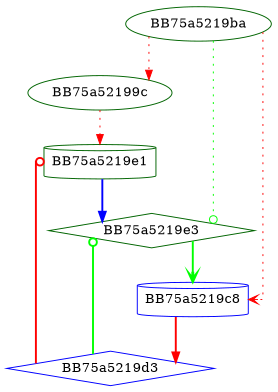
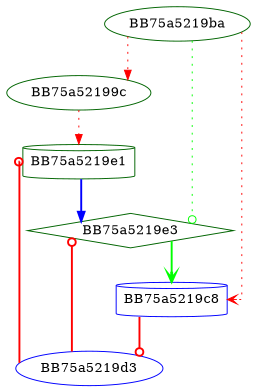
edge "BB75a5219d3" -> "BB75a5219e3": color green -> red
edge "BB75a5219c8" -> "BB75a5219d3": arrowhead normal -> odot
node "BB75a5219d3": shape diamond -> ellipse
